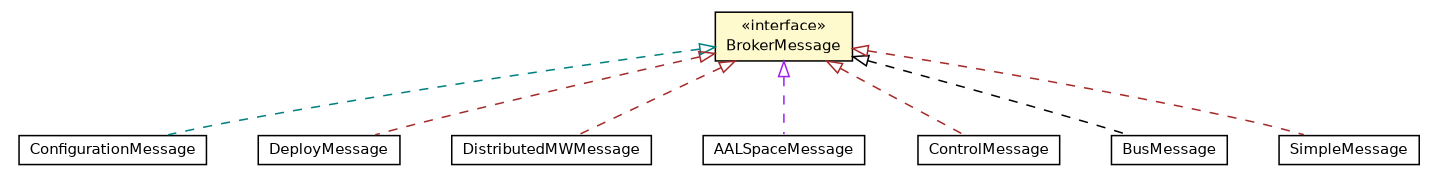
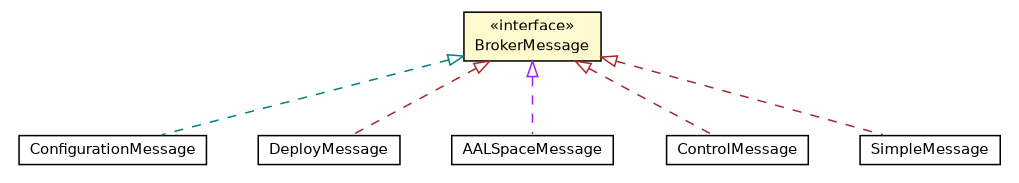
node "DistributedMWMessage": removed
node "BusMessage": removed
